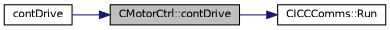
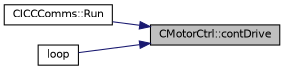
node "contDrive": label "contDrive" -> "loop"
edge "CMotorCtrl::contDrive" -> "CICCComms::Run": reversed
